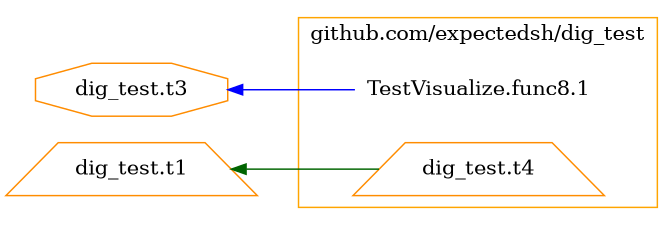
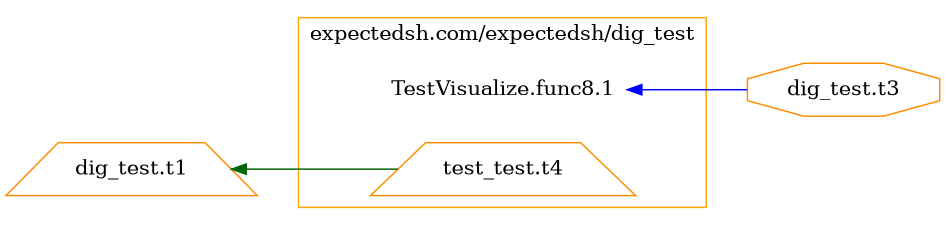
cluster "github.com/expectedsh/dig_test": label "github.com/expectedsh/dig_test" -> "expectedsh.com/expectedsh/dig_test"
edge "TestVisualize.func8.1" -> "dig_test.t3": reversed
node "dig_test.t4": label "dig_test.t4" -> "test_test.t4"
